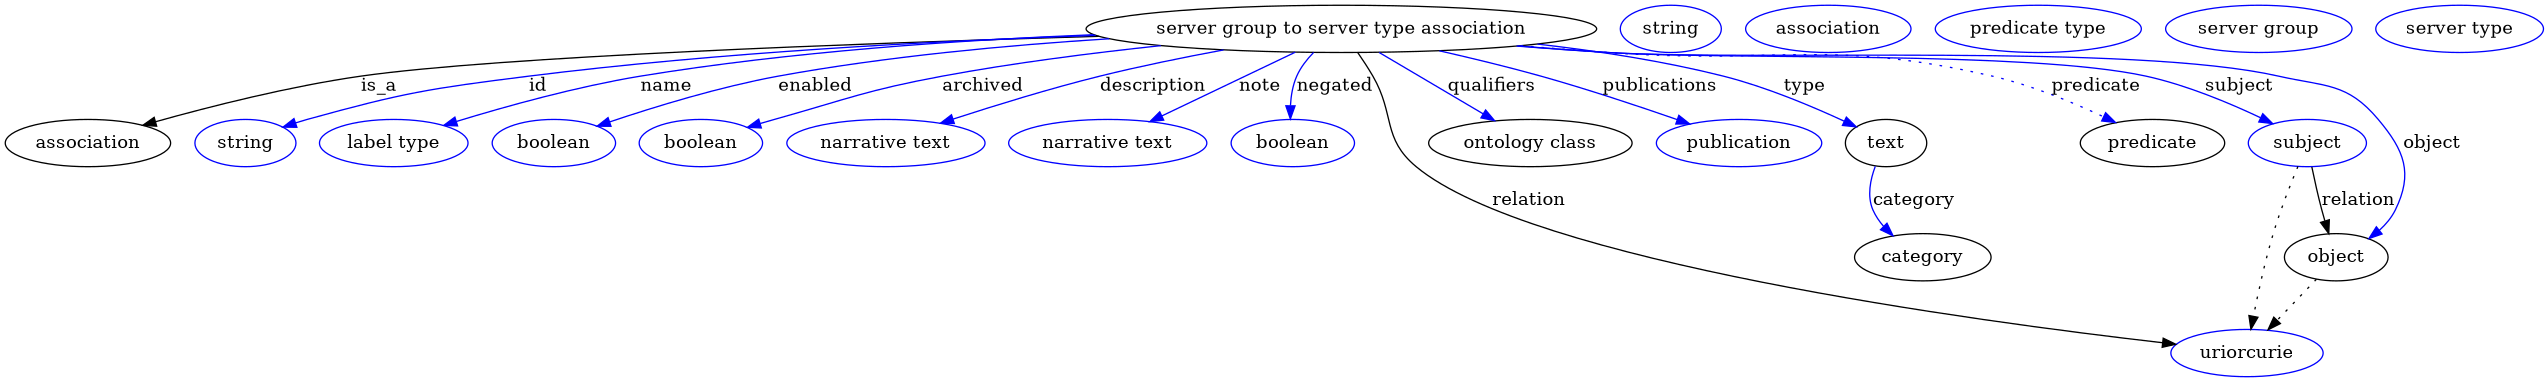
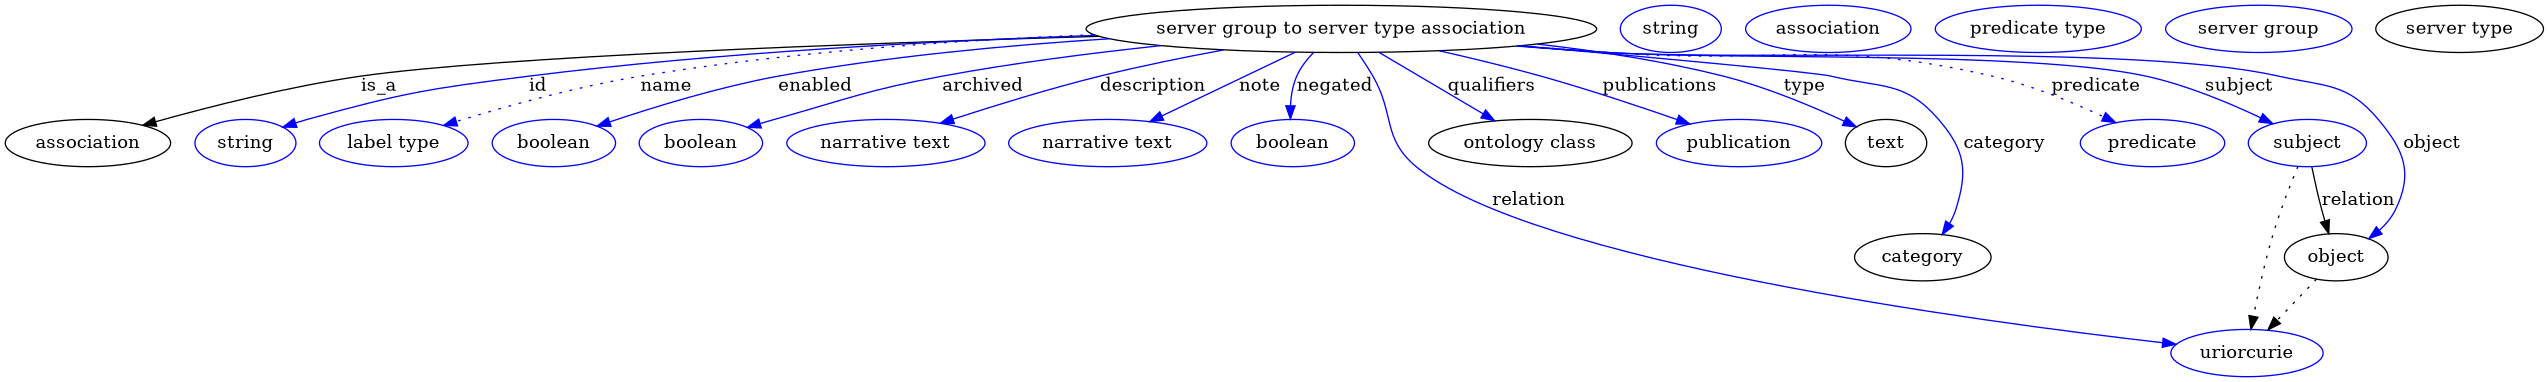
node "server type": color blue -> black
edge "server group to server type association" -> "label type": style solid -> dotted
node "predicate": color black -> blue
edge "text" -> "category": now "server group to server type association" -> "category"
edge "server group to server type association" -> "uriorcurie": color black -> blue
